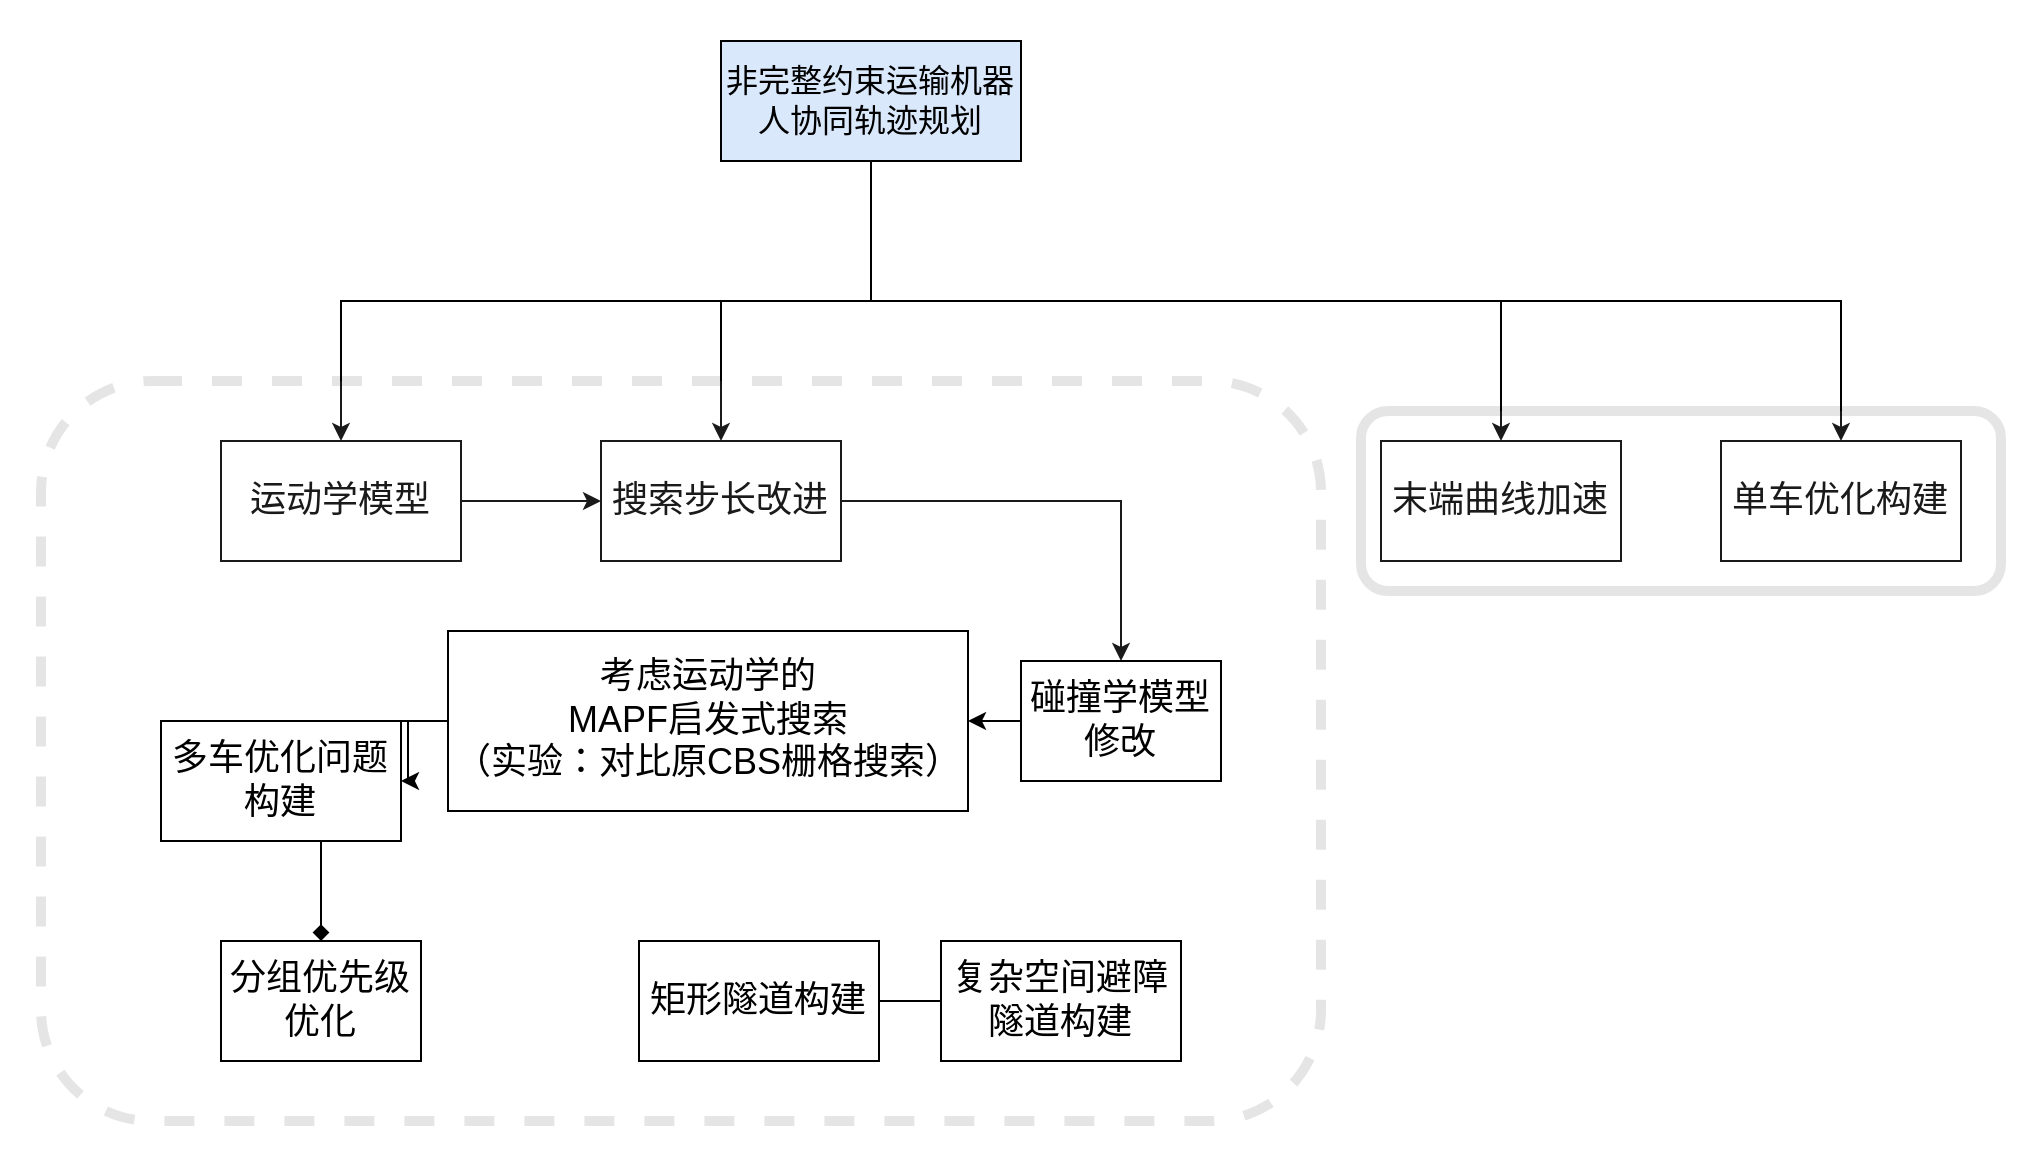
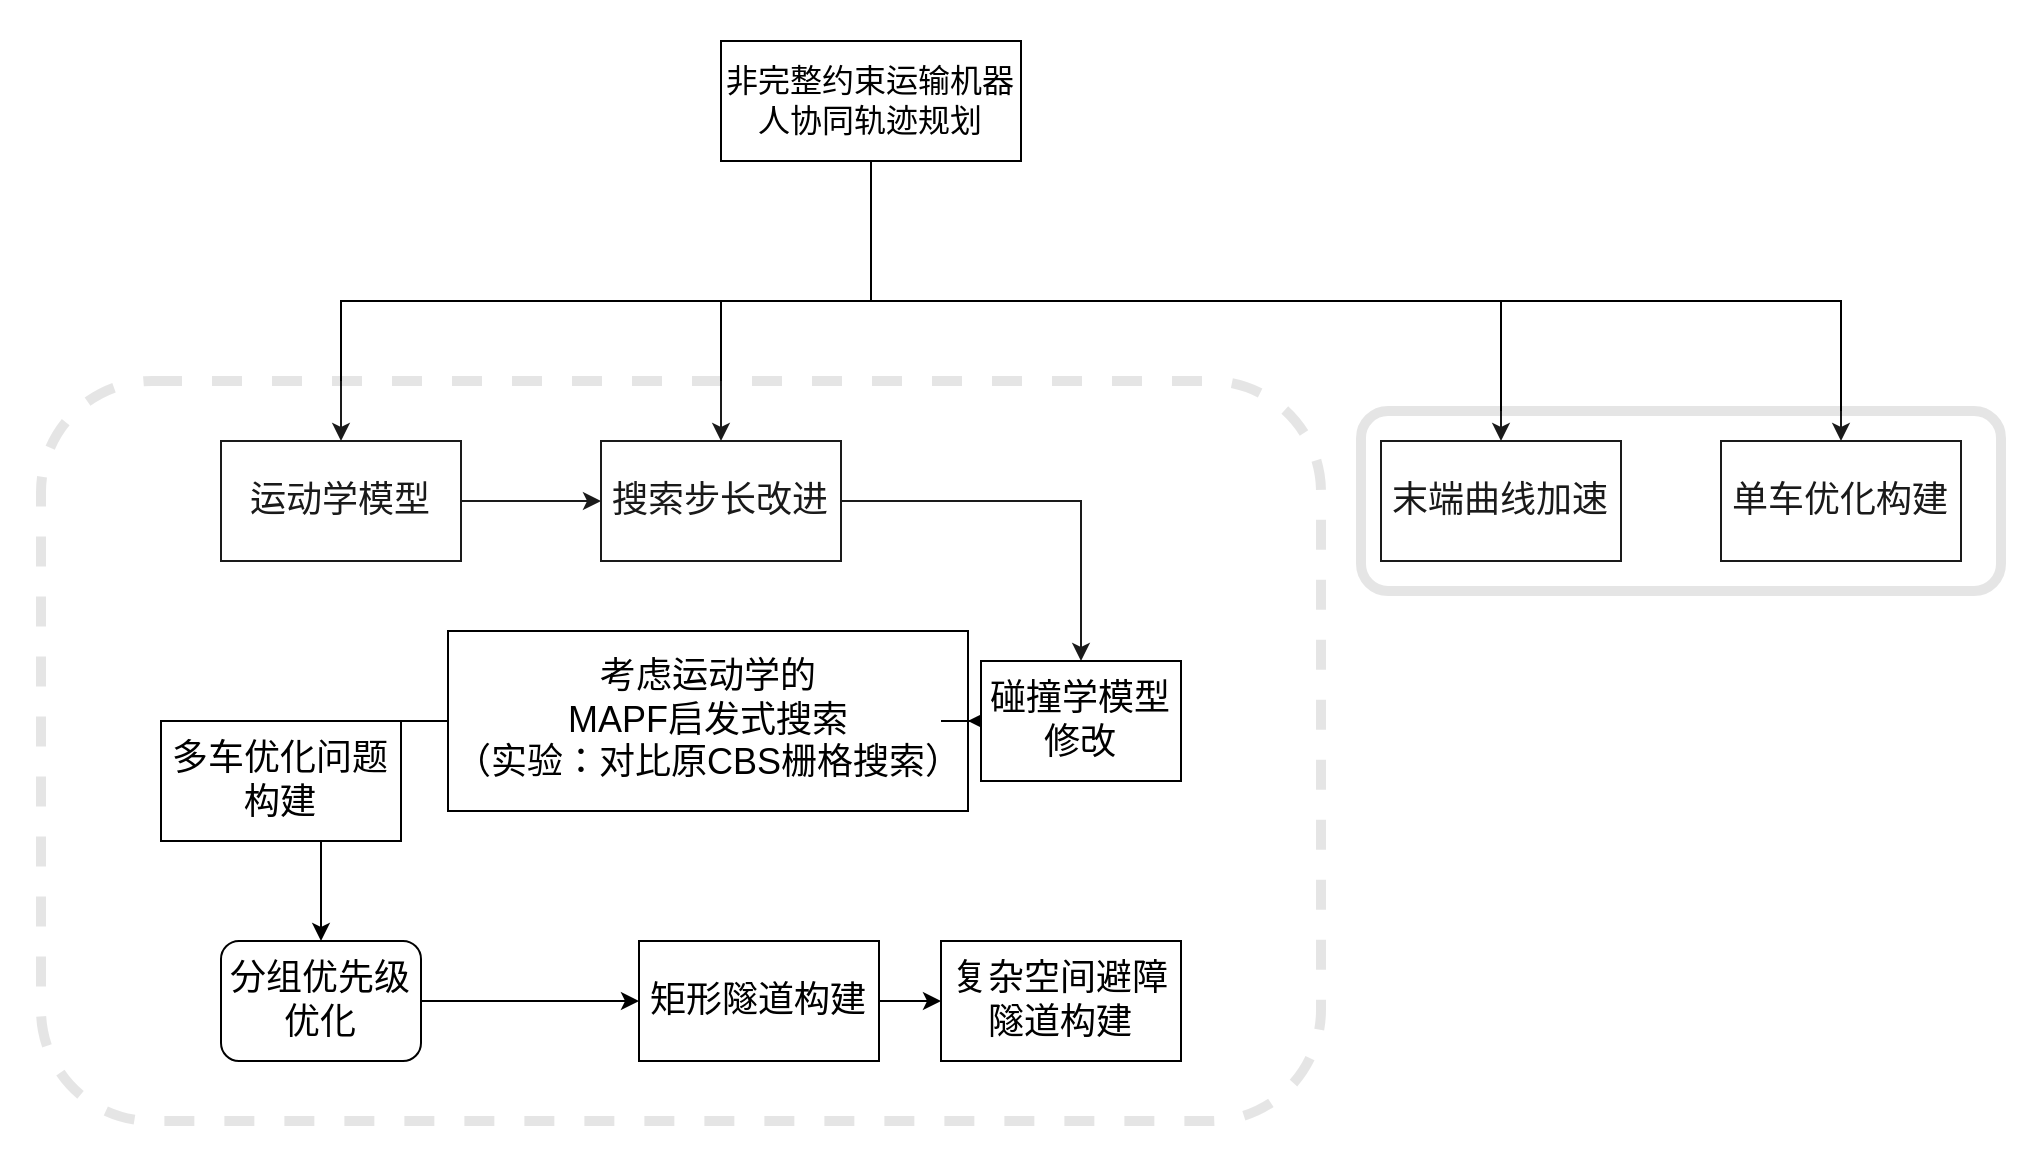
node "非完整约束运输机器人协同轨迹规划": fillcolor #dae8fc -> #ffffff
node "碰撞学模型修改": moved (1121, 721) -> (1081, 721)
edge "考虑运动学的 MAPF启发式搜索 （实验：对比原CBS栅格搜索）" -> "多车优化问题构建": removed
edge "考虑运动学的 MAPF启发式搜索 （实验：对比原CBS栅格搜索）" -> "分组优先级优化": arrowhead diamond -> classic
node "分组优先级优化": shape rectangle -> rounded rectangle
edge "分组优先级优化" -> "矩形隧道构建": added
edge "矩形隧道构建" -- "复杂空间避障隧道构建": arrowhead none -> classic
